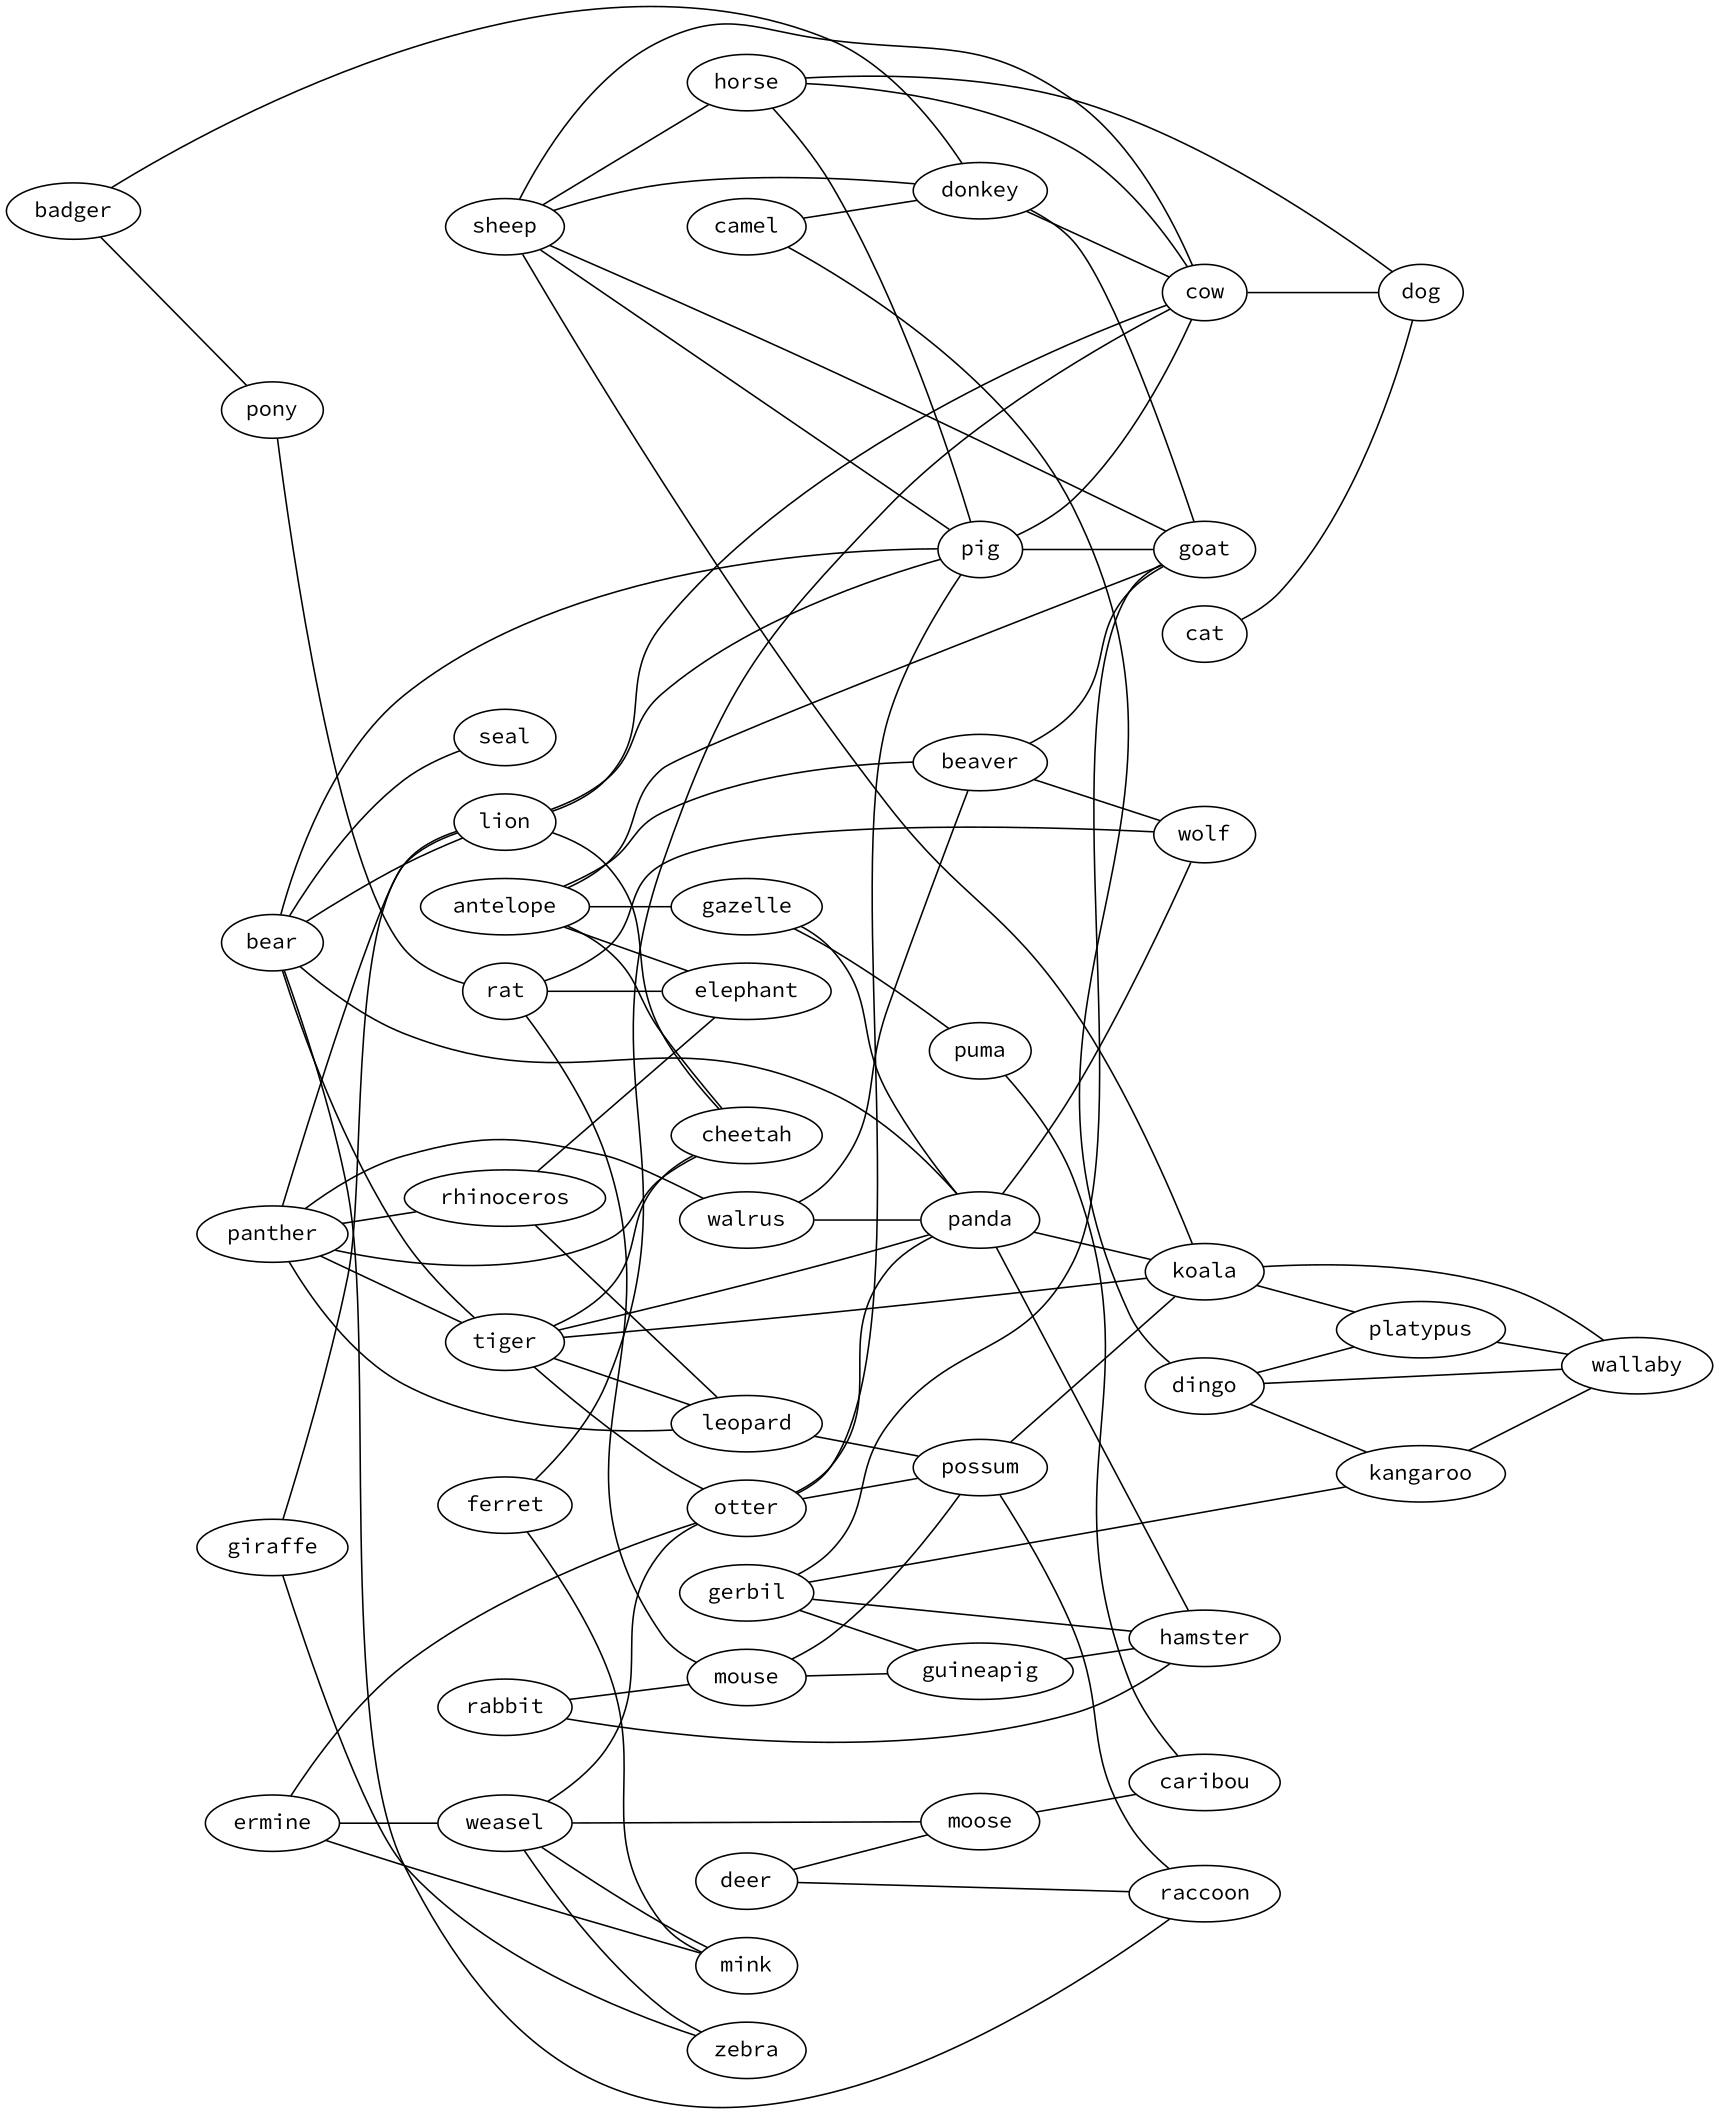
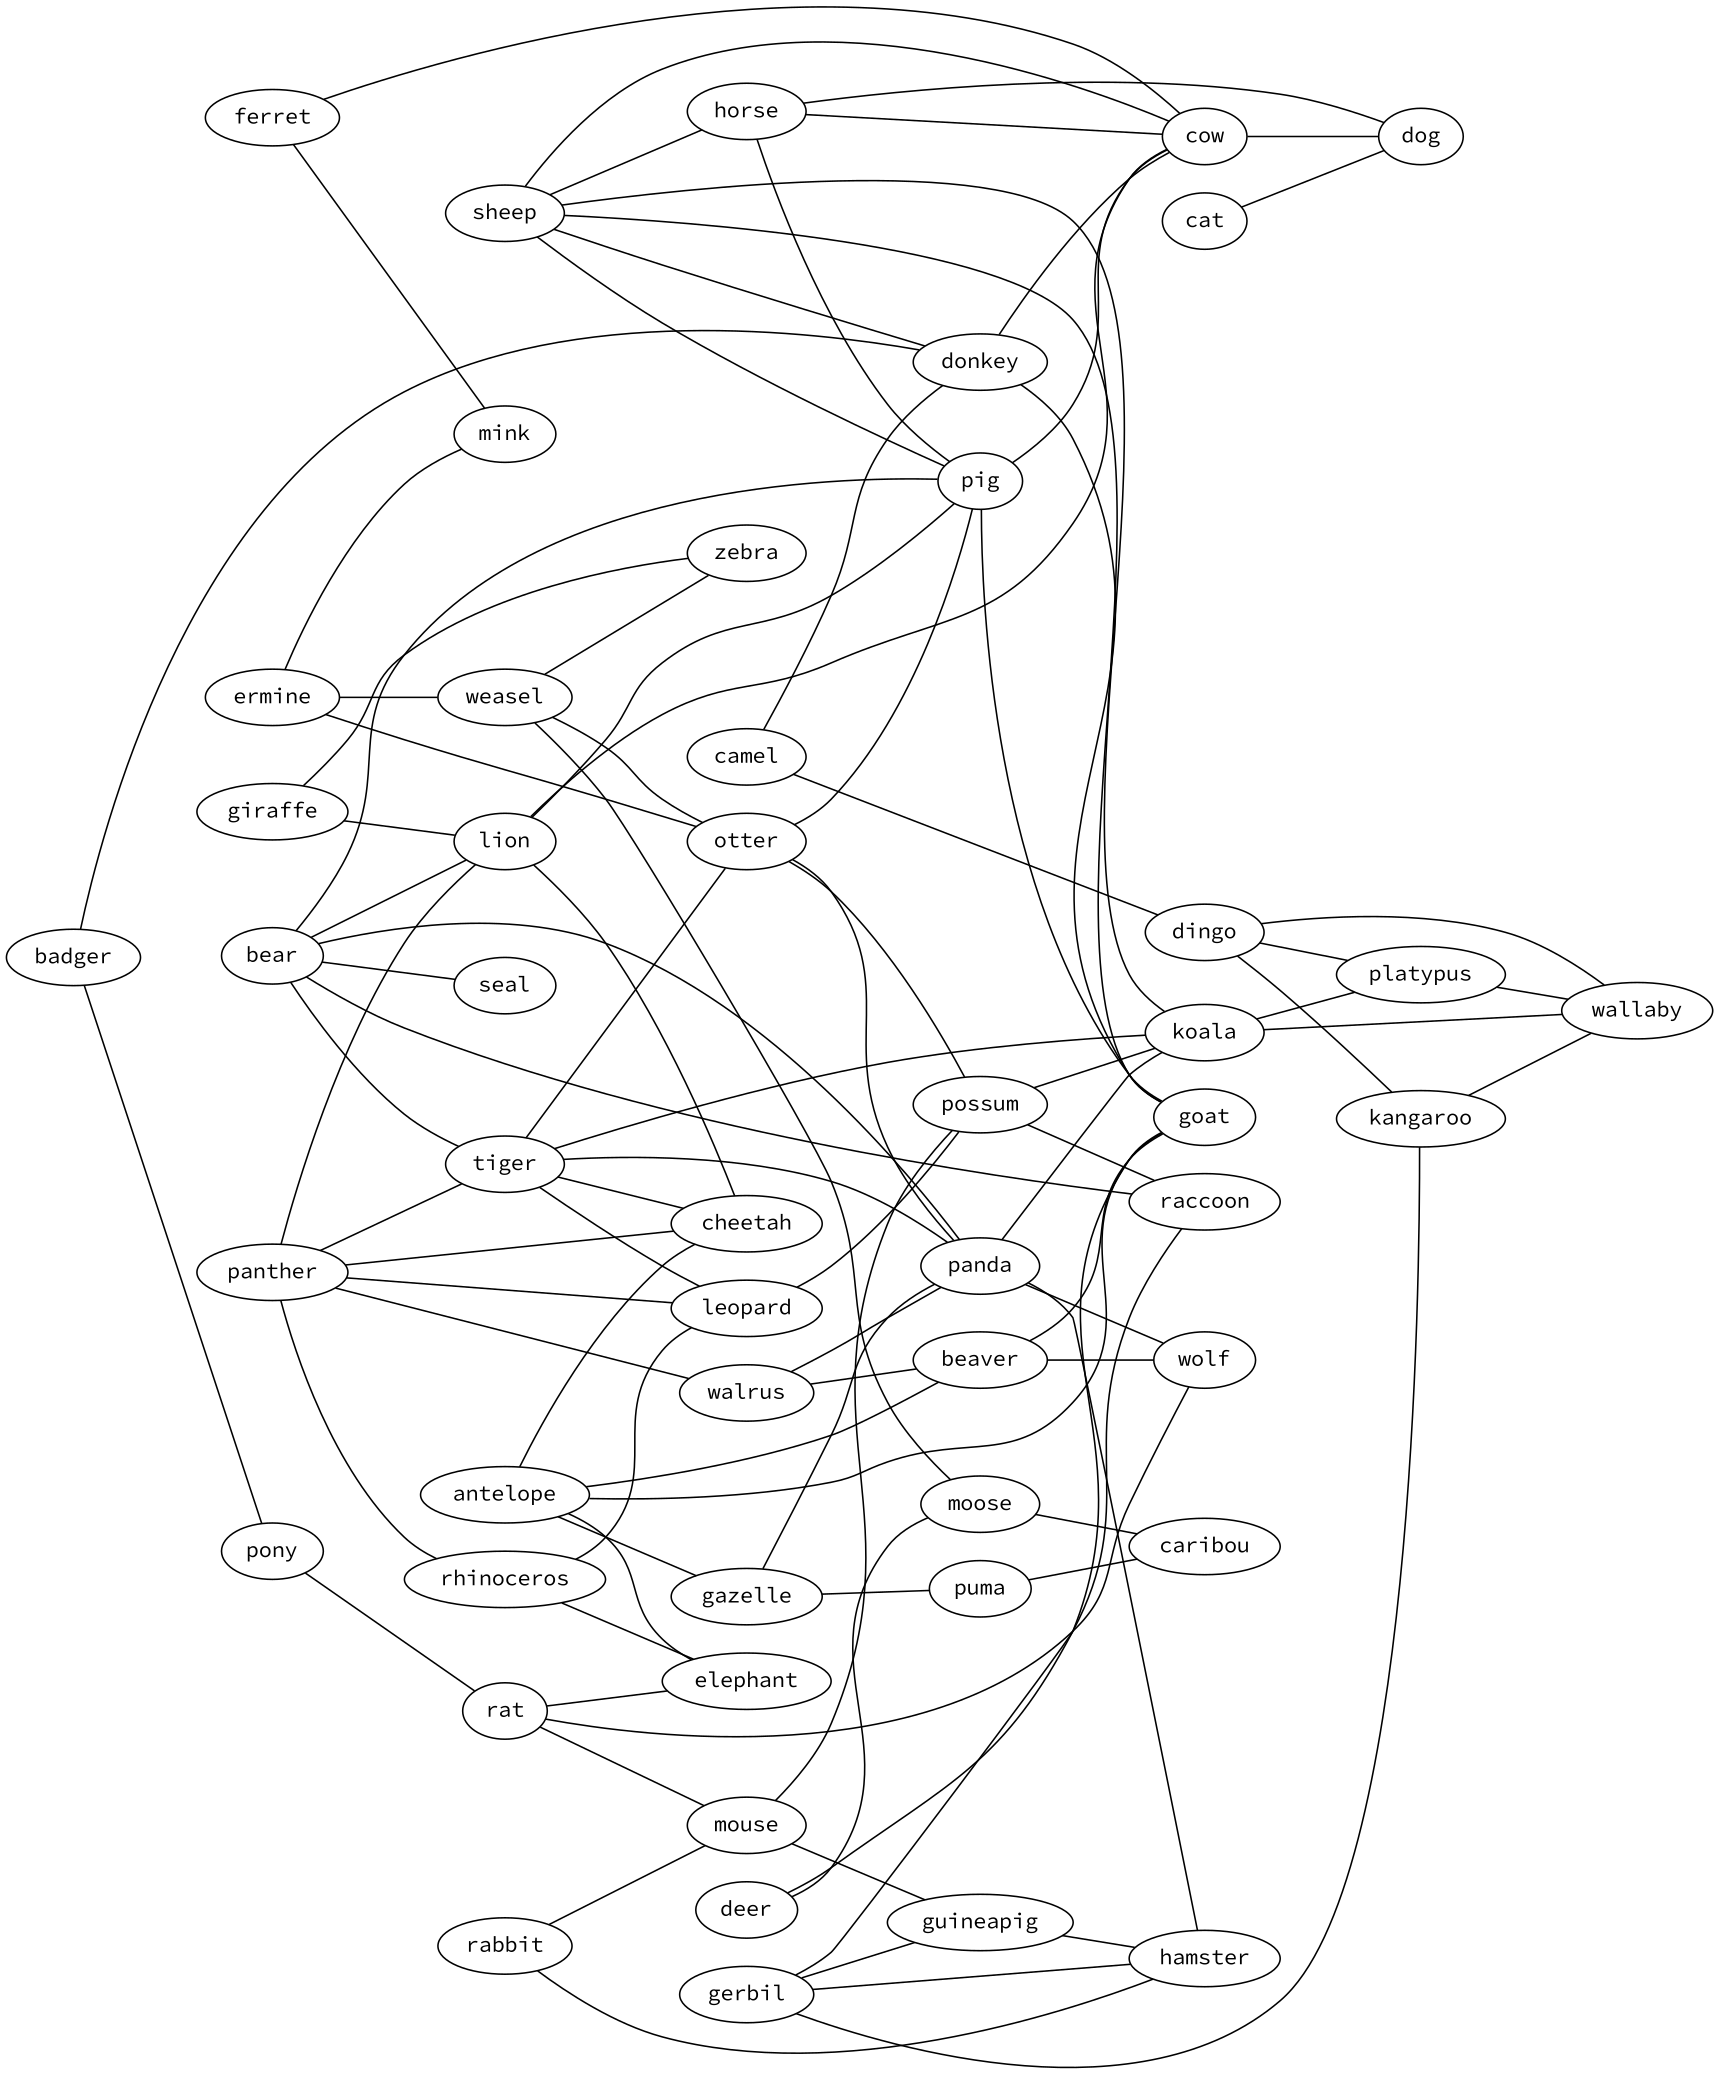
edge "weasel" -- "mink": removed
